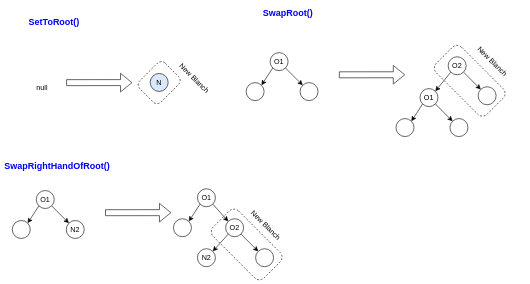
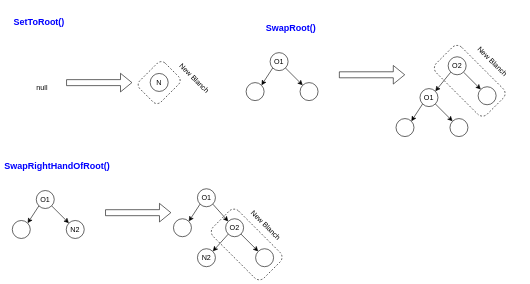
node "SwapRoot()": moved (288, 12) -> (291, 27)
node "SetToRoot()": moved (54, 21) -> (39, 21)
node "N": fillcolor #dae8fc -> #ffffff
